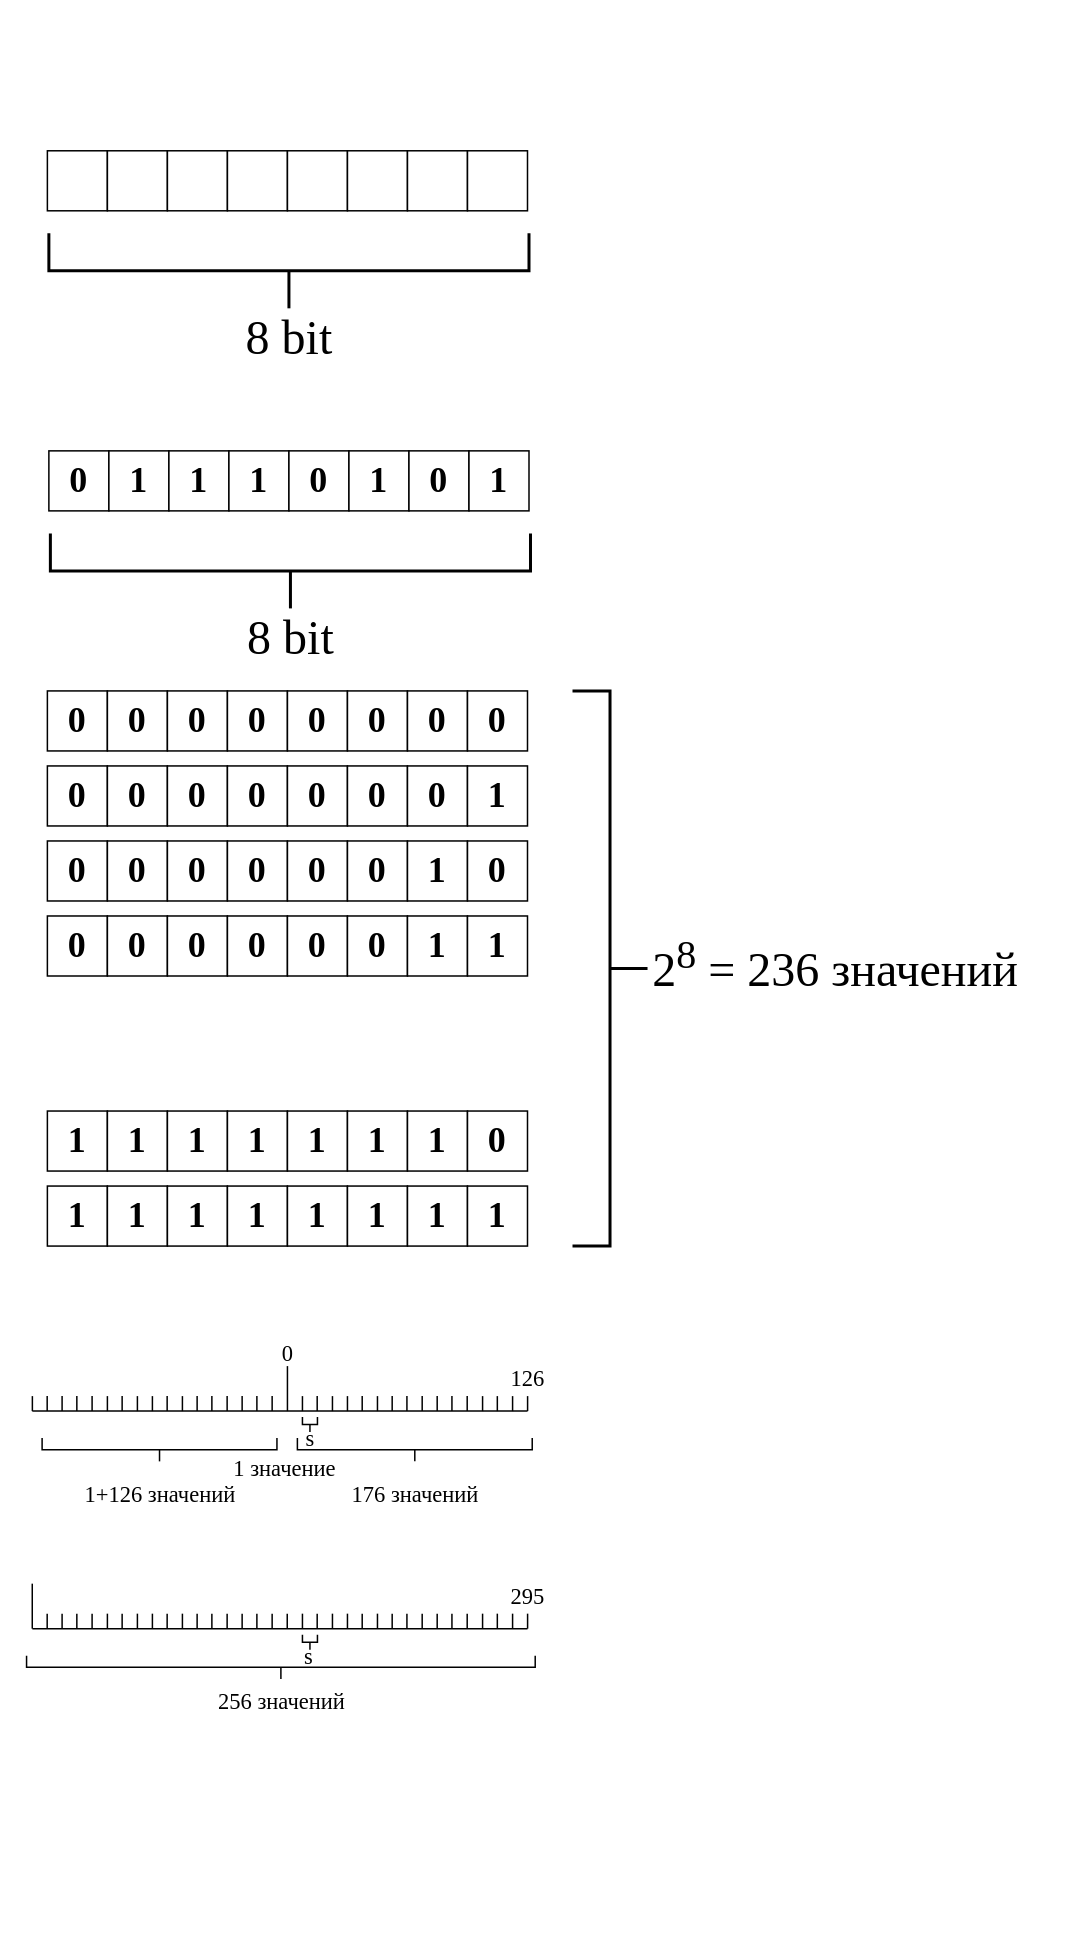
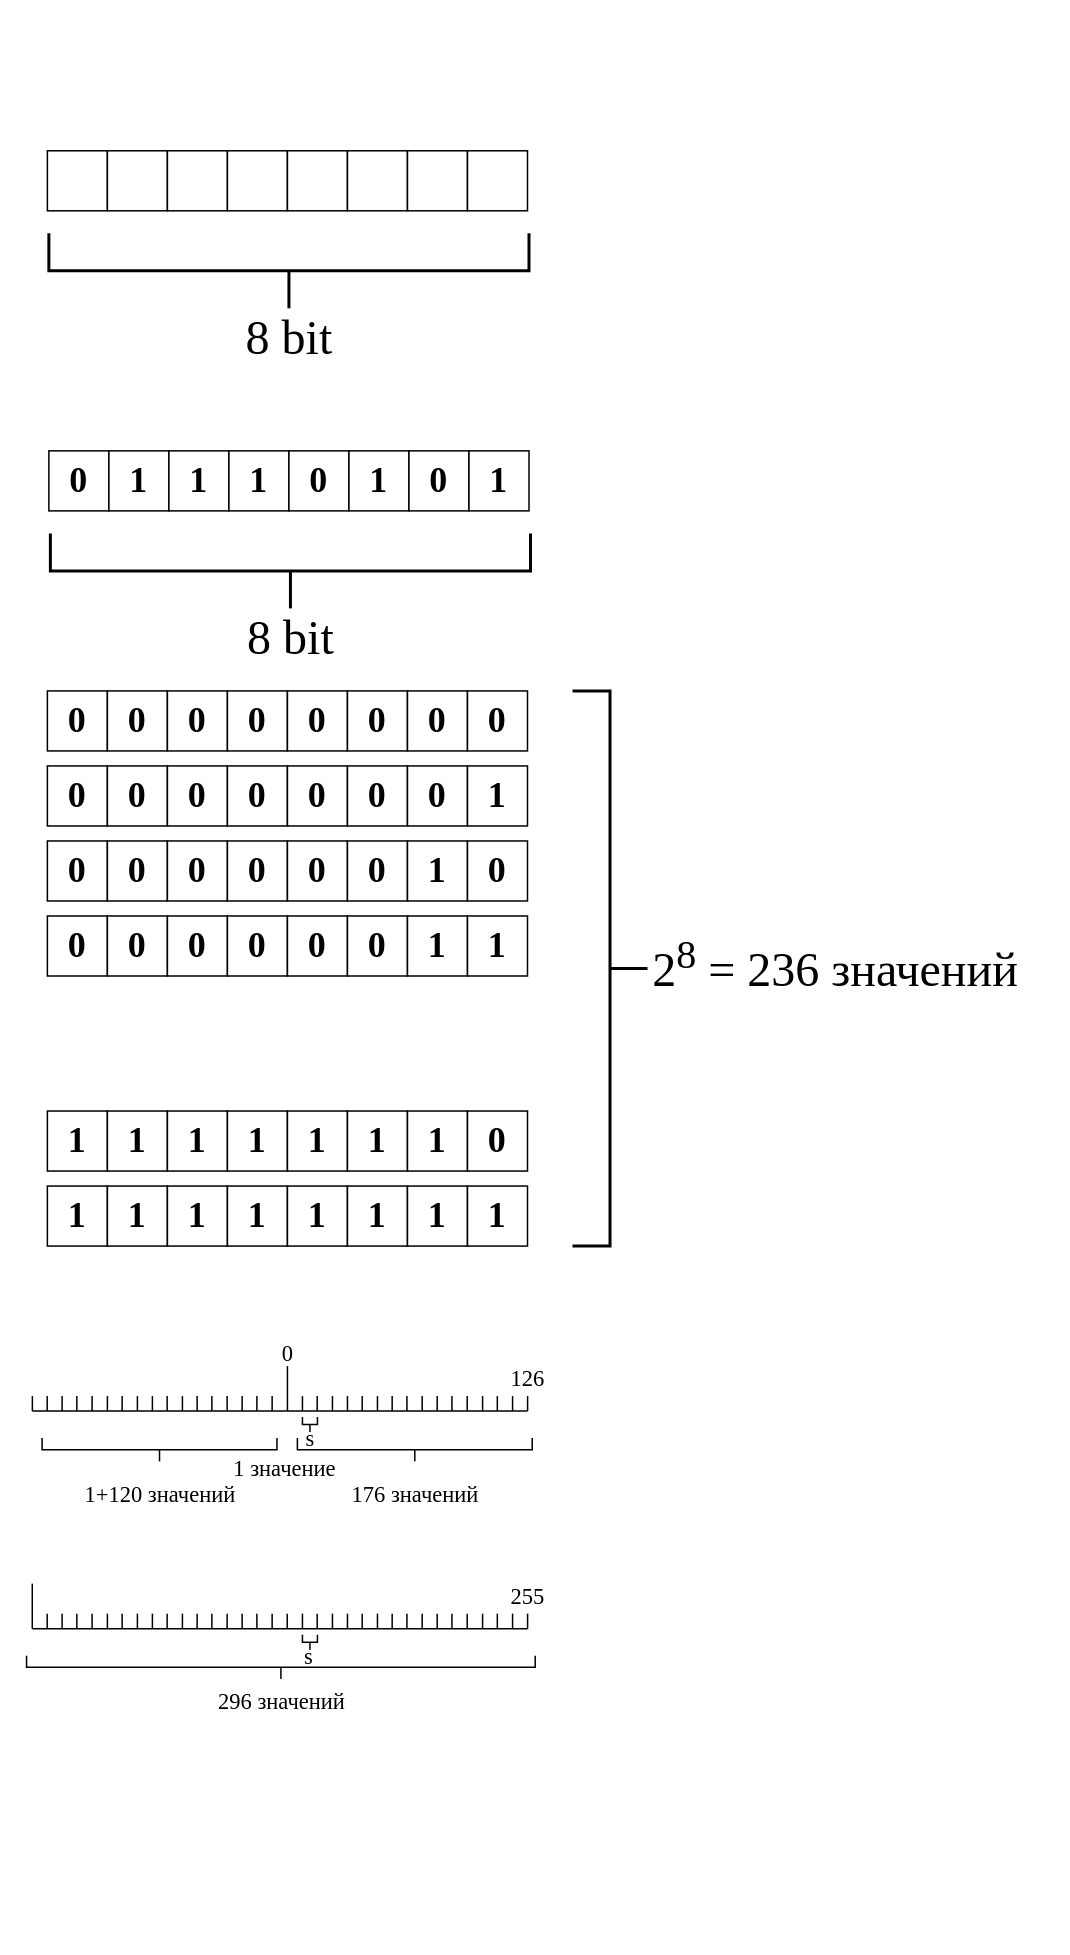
node "1+126 значений": label "1+126 значений" -> "1+120 значений"
node "295": label "295" -> "255"
node "256 значений": label "256 значений" -> "296 значений"
